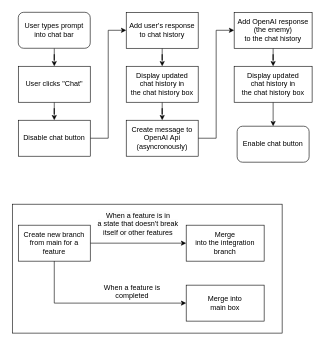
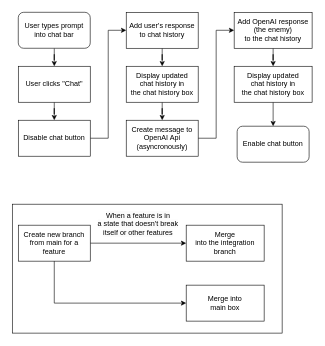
node "When a feature is completed": removed
